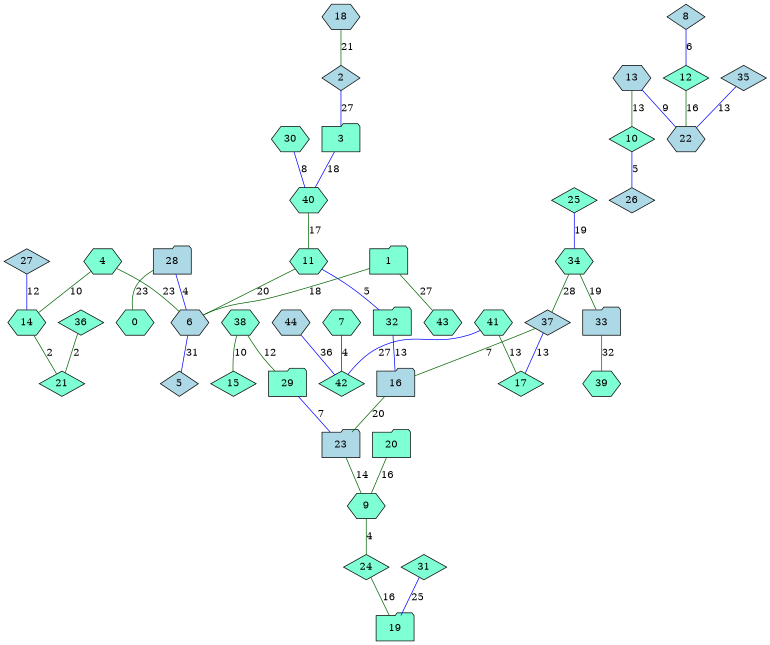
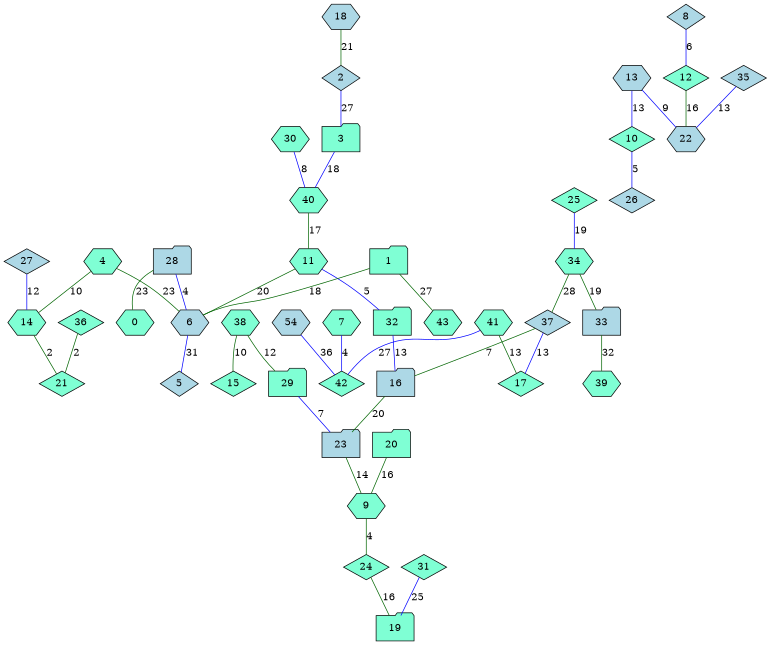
edge "13" -- "10": color darkgreen -> blue
node "44": label "44" -> "54"
